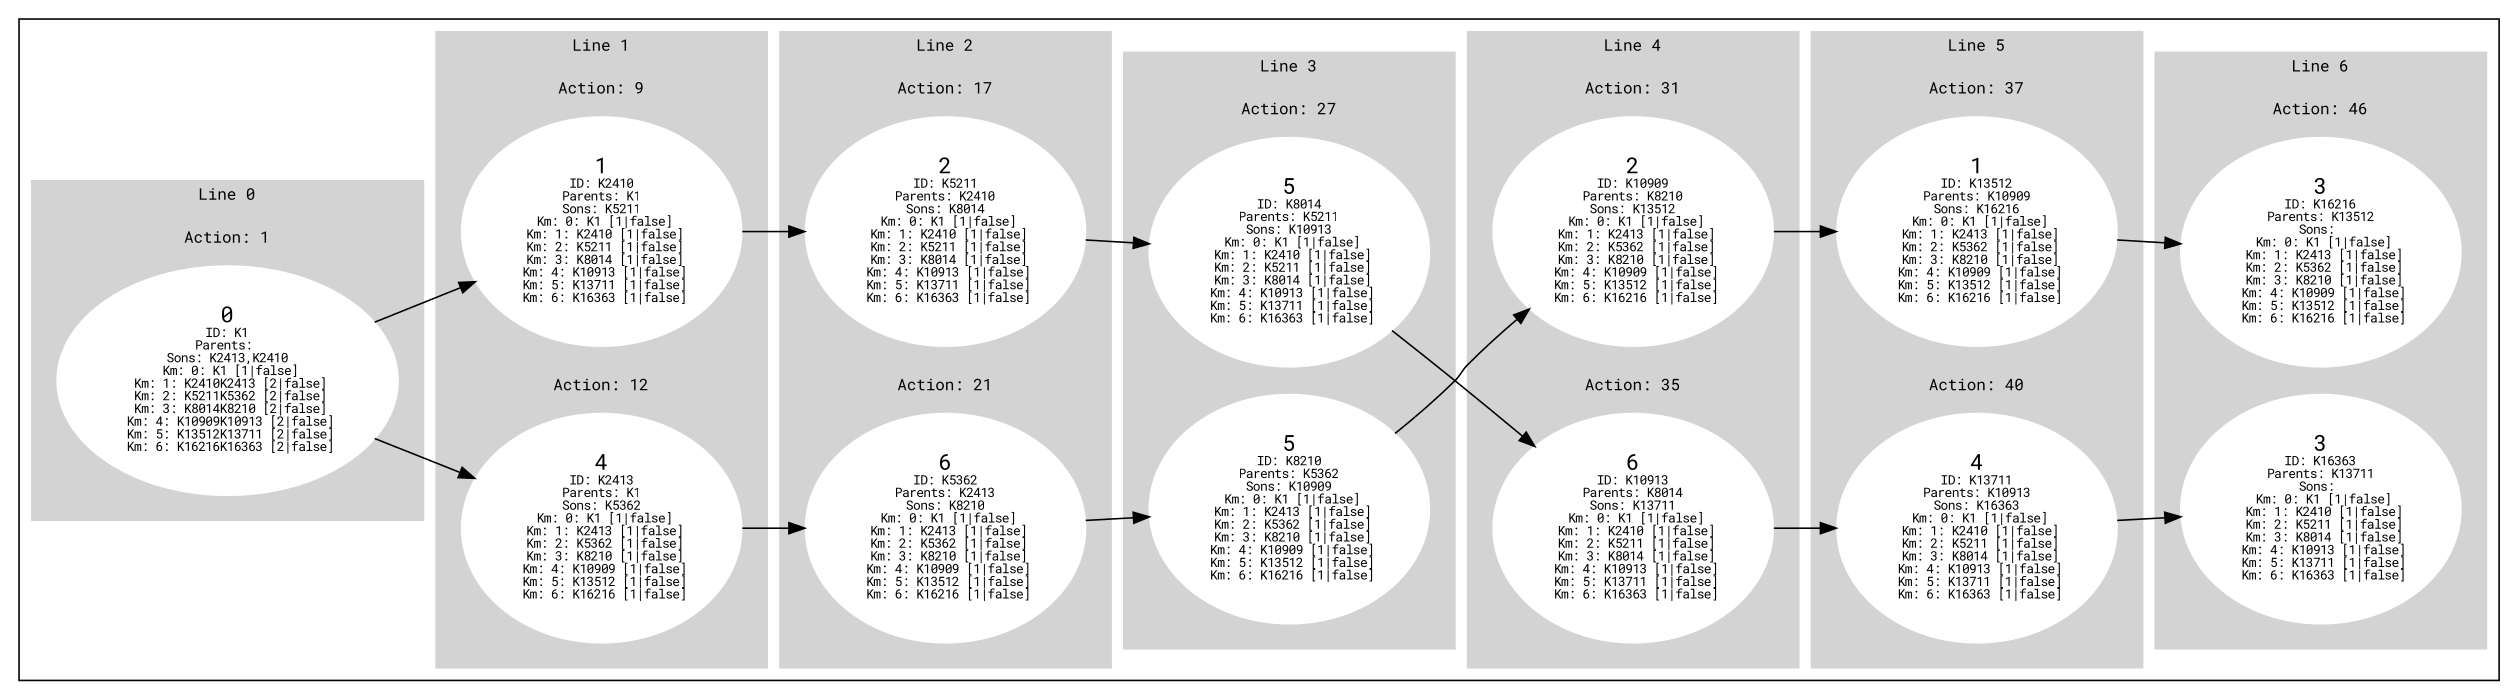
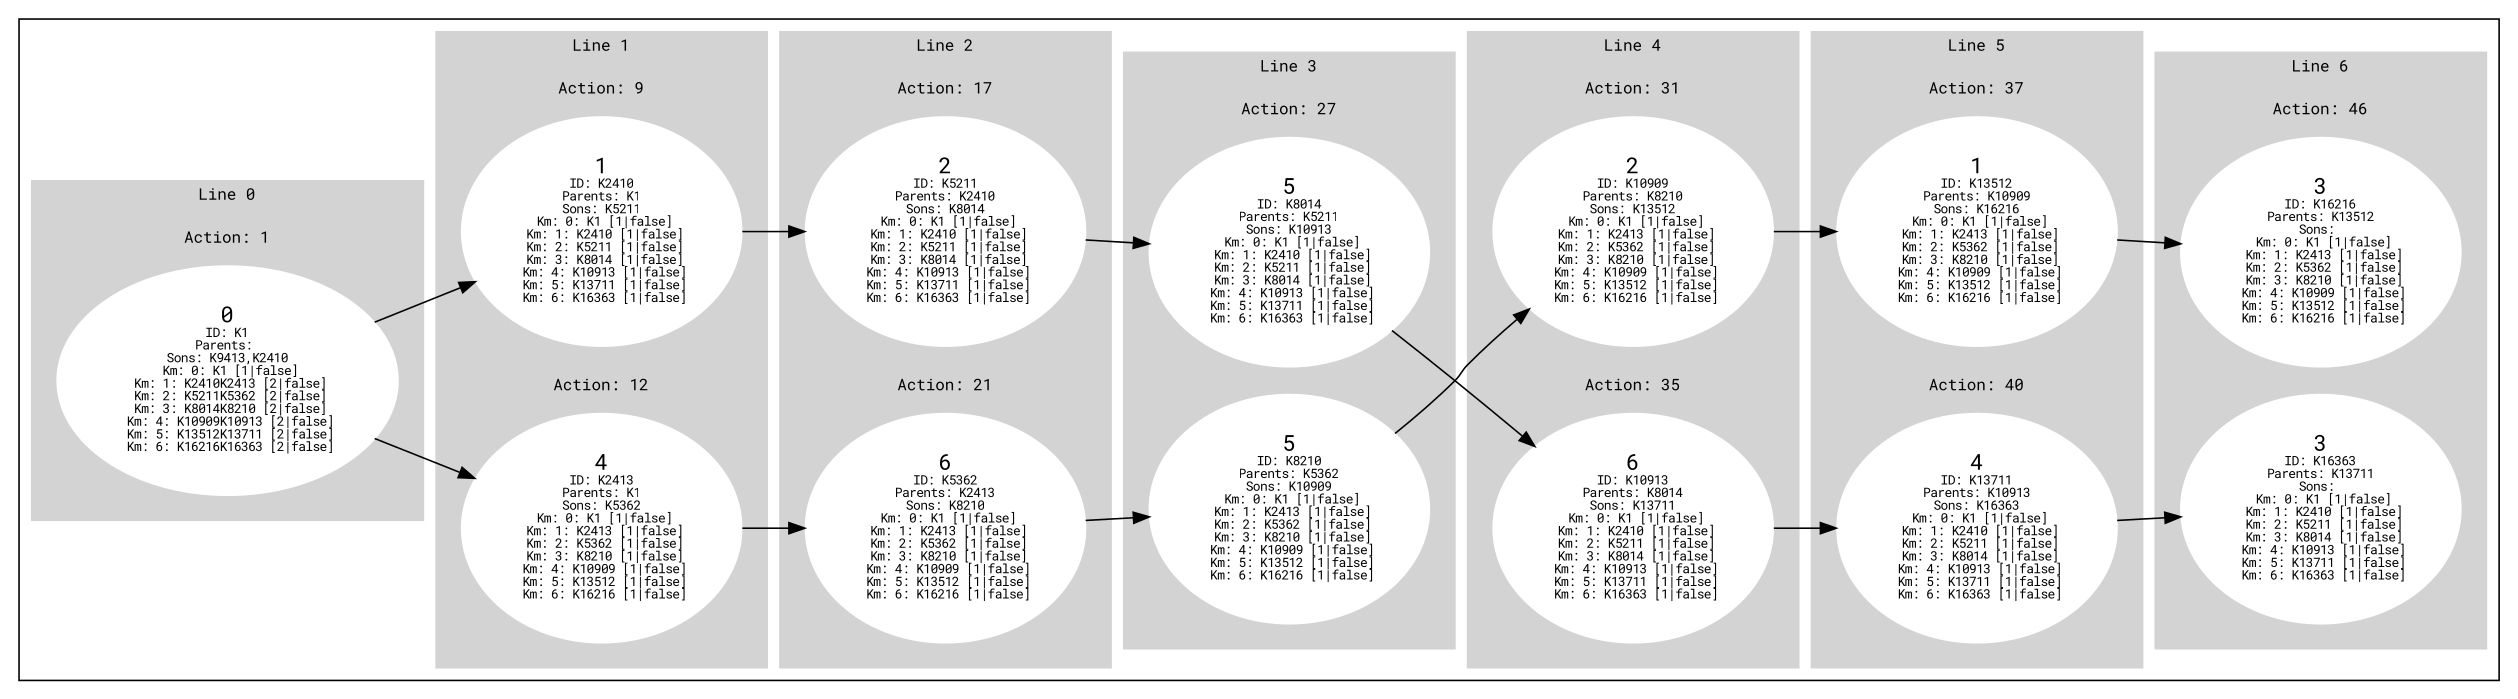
node "0": text "Sons: K2413,K2410" -> "Sons: K9413,K2410"
